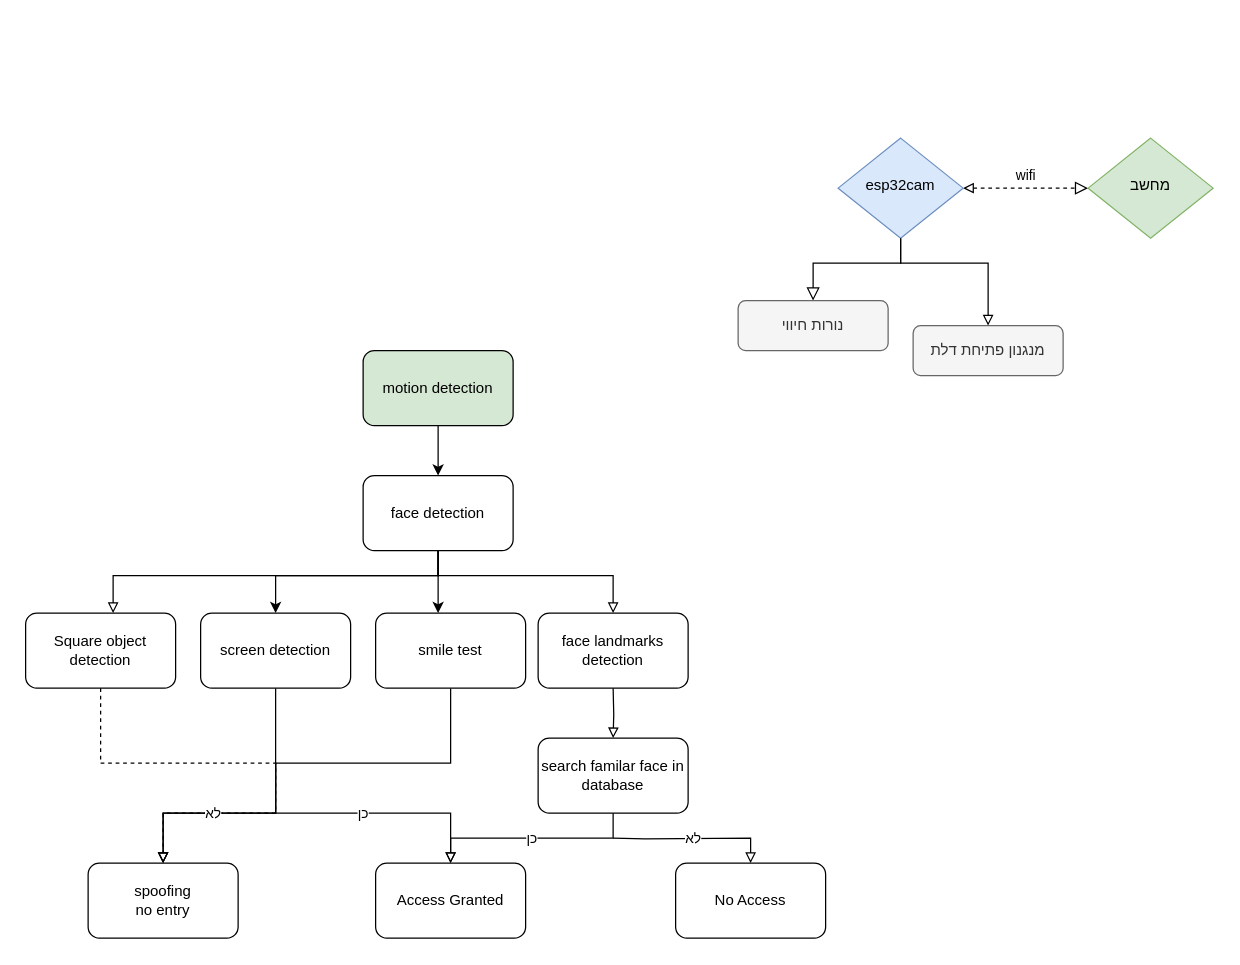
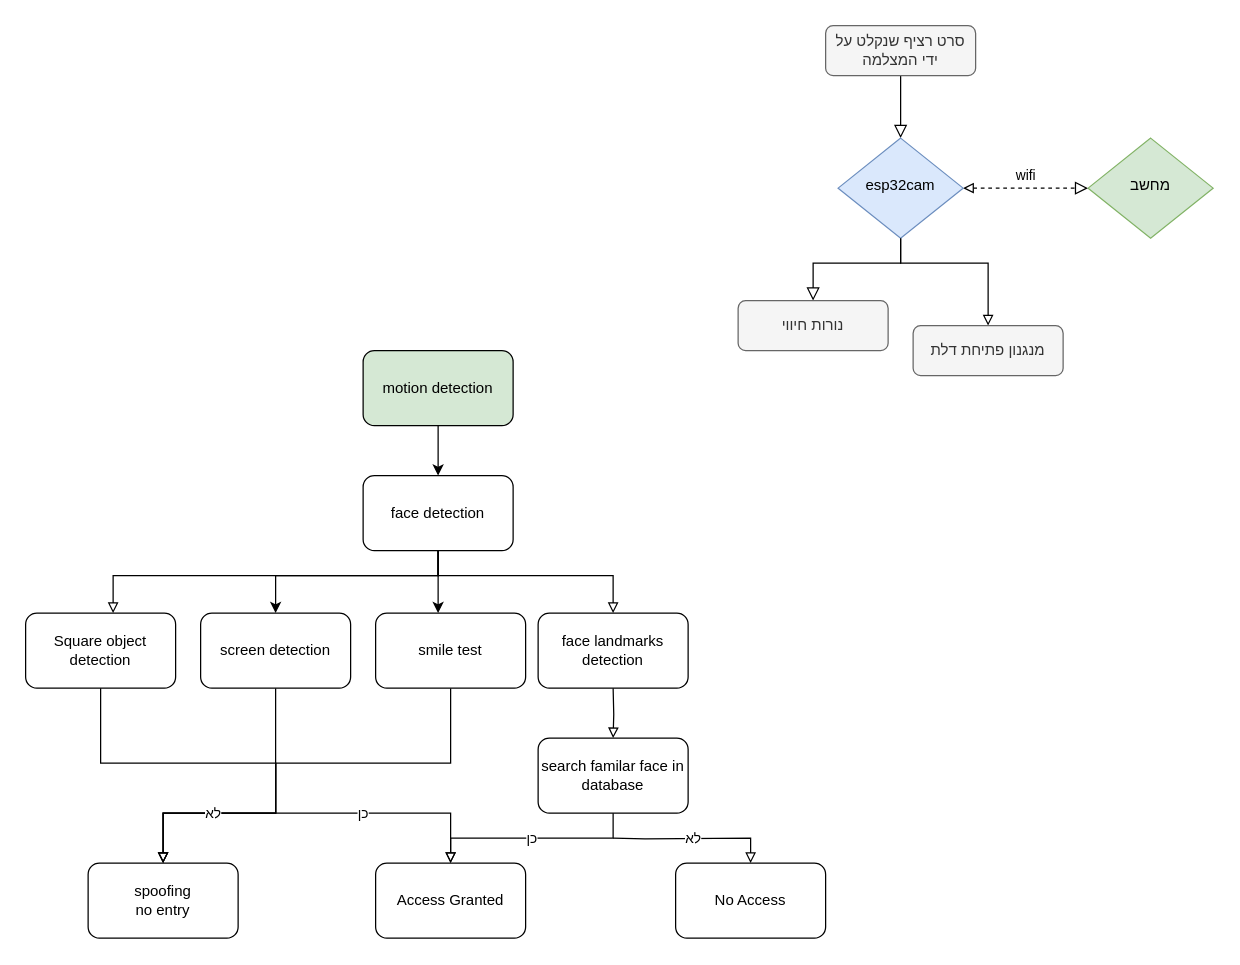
node "סרט רציף שנקלט על ידי המצלמה": added
edge "סרט רציף שנקלט על ידי המצלמה" -> "esp32cam": added
edge "Square object detection" -> "spoofing no entry": style dashed -> solid
